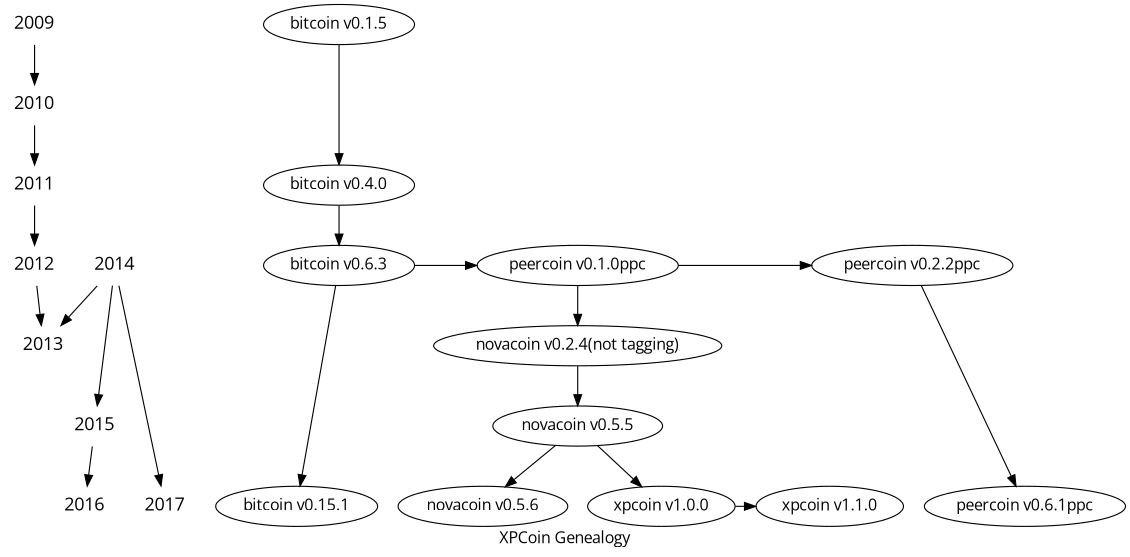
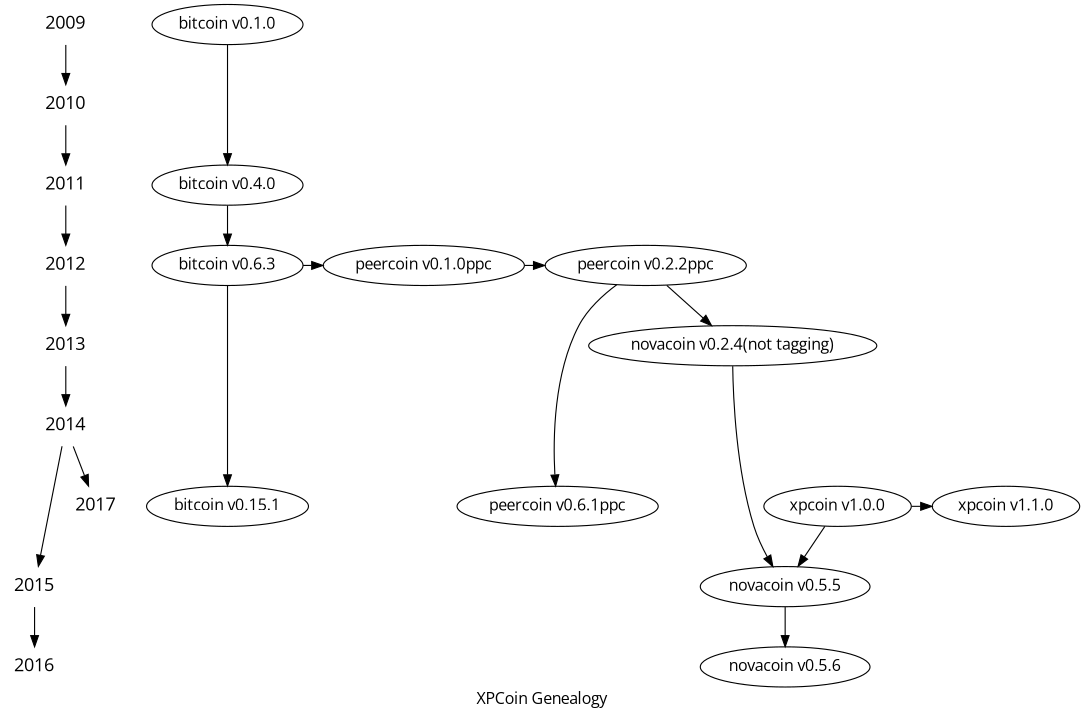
node "bitcoin v0.1.5": label "bitcoin v0.1.5" -> "bitcoin v0.1.0"
edge "peercoin v0.1.0ppc" -> "novacoin v0.2.4(not tagging)": now "peercoin v0.2.2ppc" -> "novacoin v0.2.4(not tagging)"
edge "2014" -> "2013": reversed
edge "novacoin v0.5.5" -> "xpcoin v1.0.0": reversed
